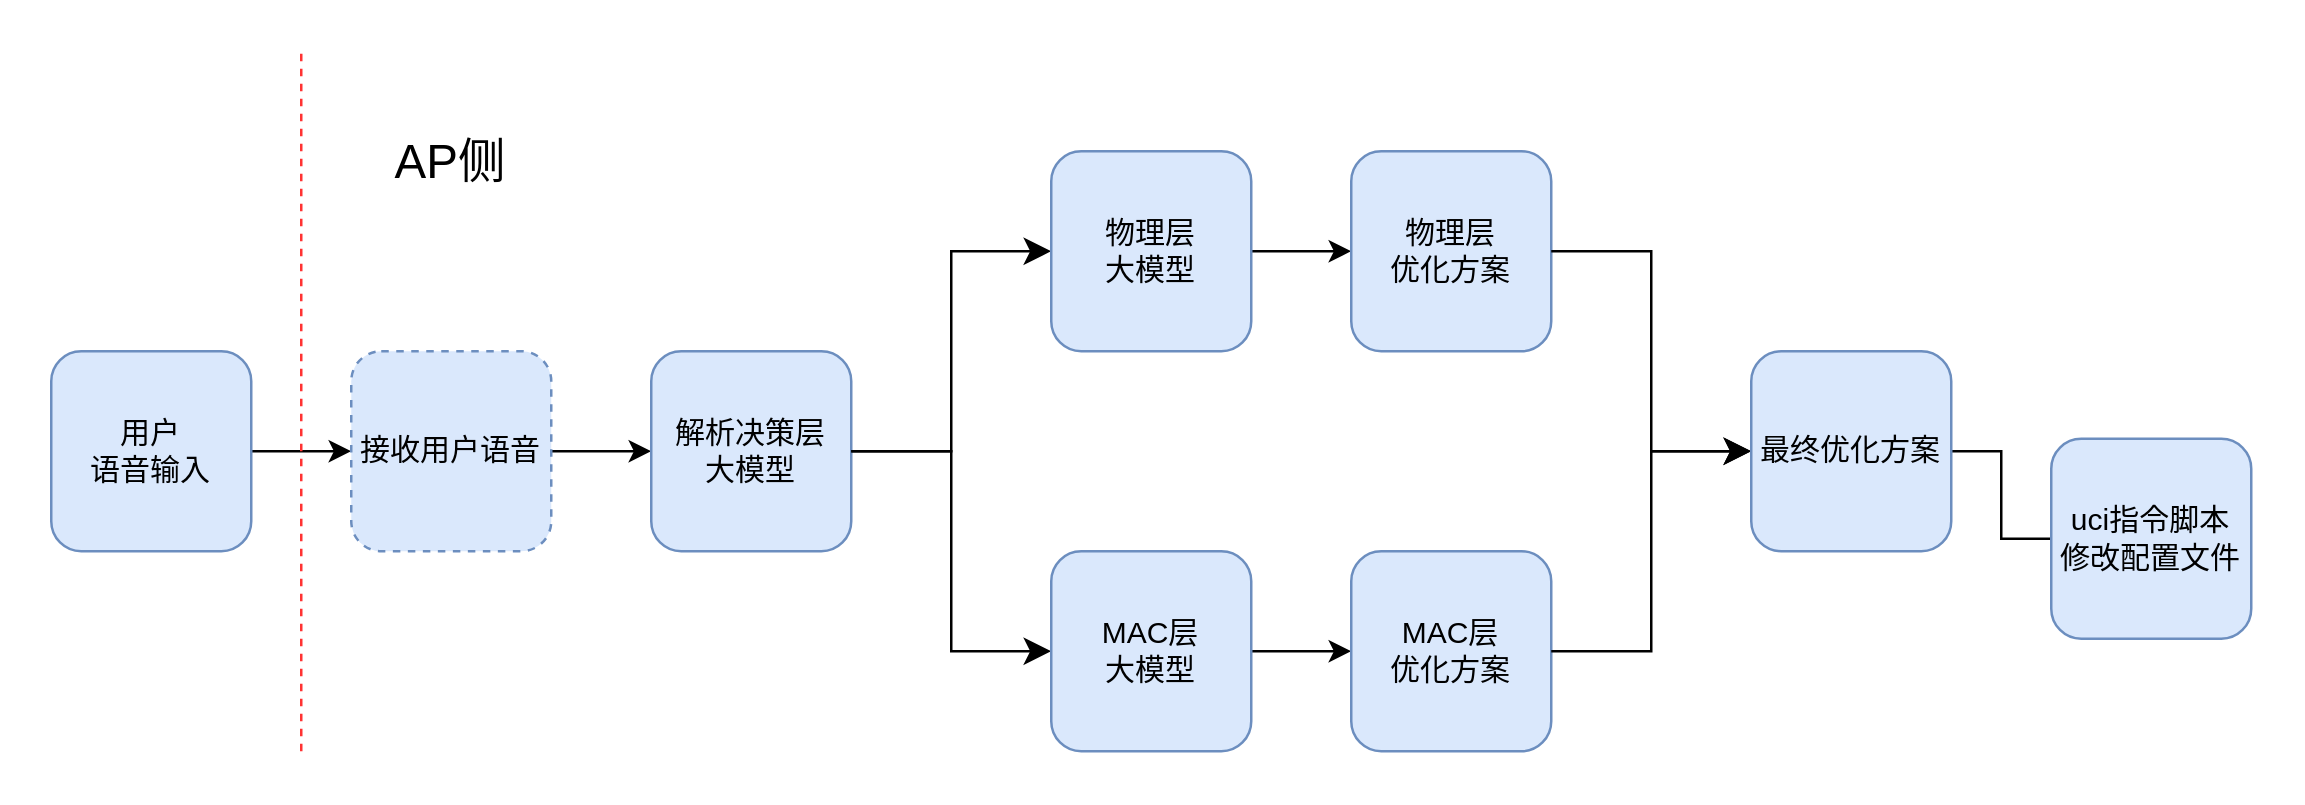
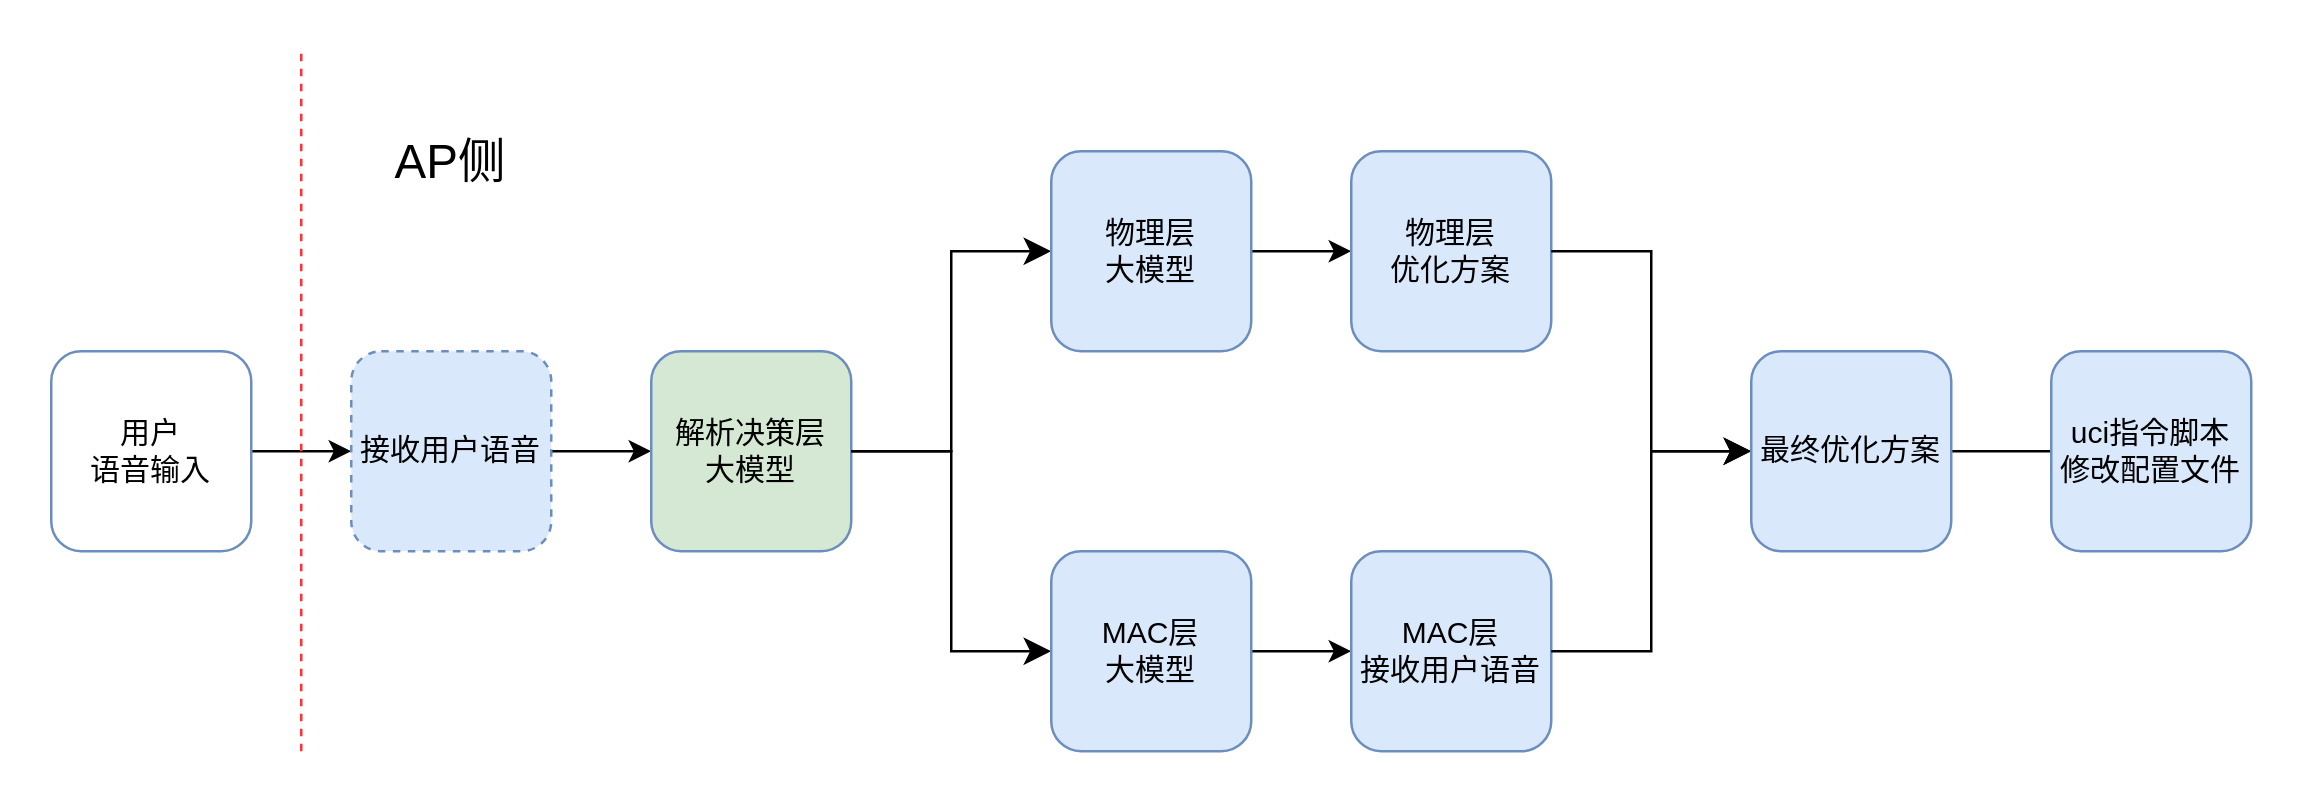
node "用户 语音输入": fillcolor #dae8fc -> #ffffff
node "解析决策层 大模型": fillcolor #dae8fc -> #d5e8d4
node "uci指令脚本 修改配置文件": moved (2151, 539) -> (2151, 451)
node "MAC层 优化方案": label "MAC层 优化方案" -> "MAC层 接收用户语音"
